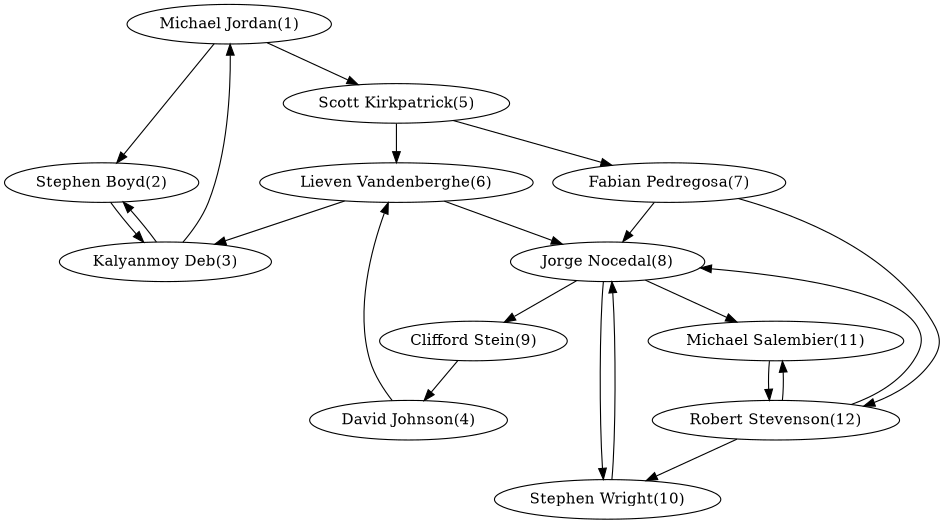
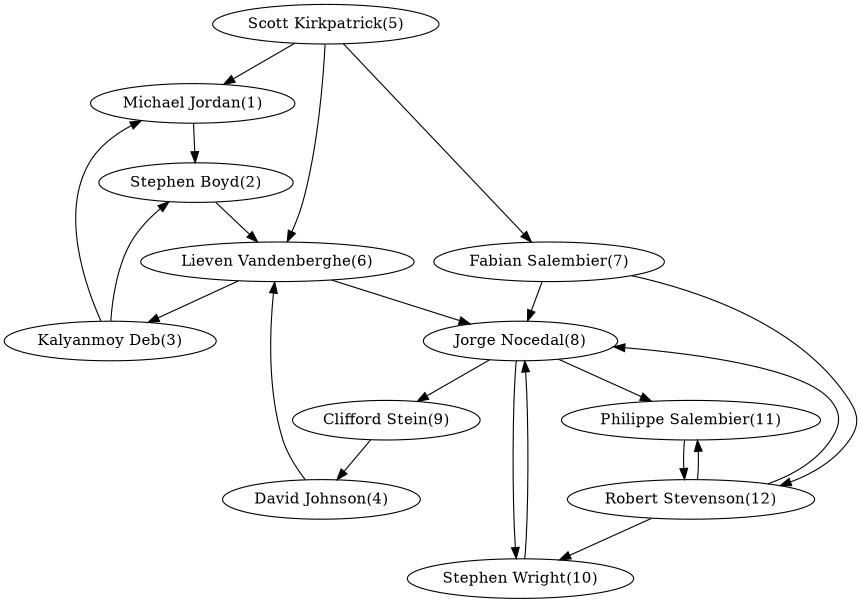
edge "Michael Jordan(1)" -> "Scott Kirkpatrick(5)": reversed
node "Fabian Pedregosa(7)": label "Fabian Pedregosa(7)" -> "Fabian Salembier(7)"
edge "Stephen Boyd(2)" -> "Kalyanmoy Deb(3)": now "Stephen Boyd(2)" -> "Lieven Vandenberghe(6)"
node "Michael Salembier(11)": label "Michael Salembier(11)" -> "Philippe Salembier(11)"
